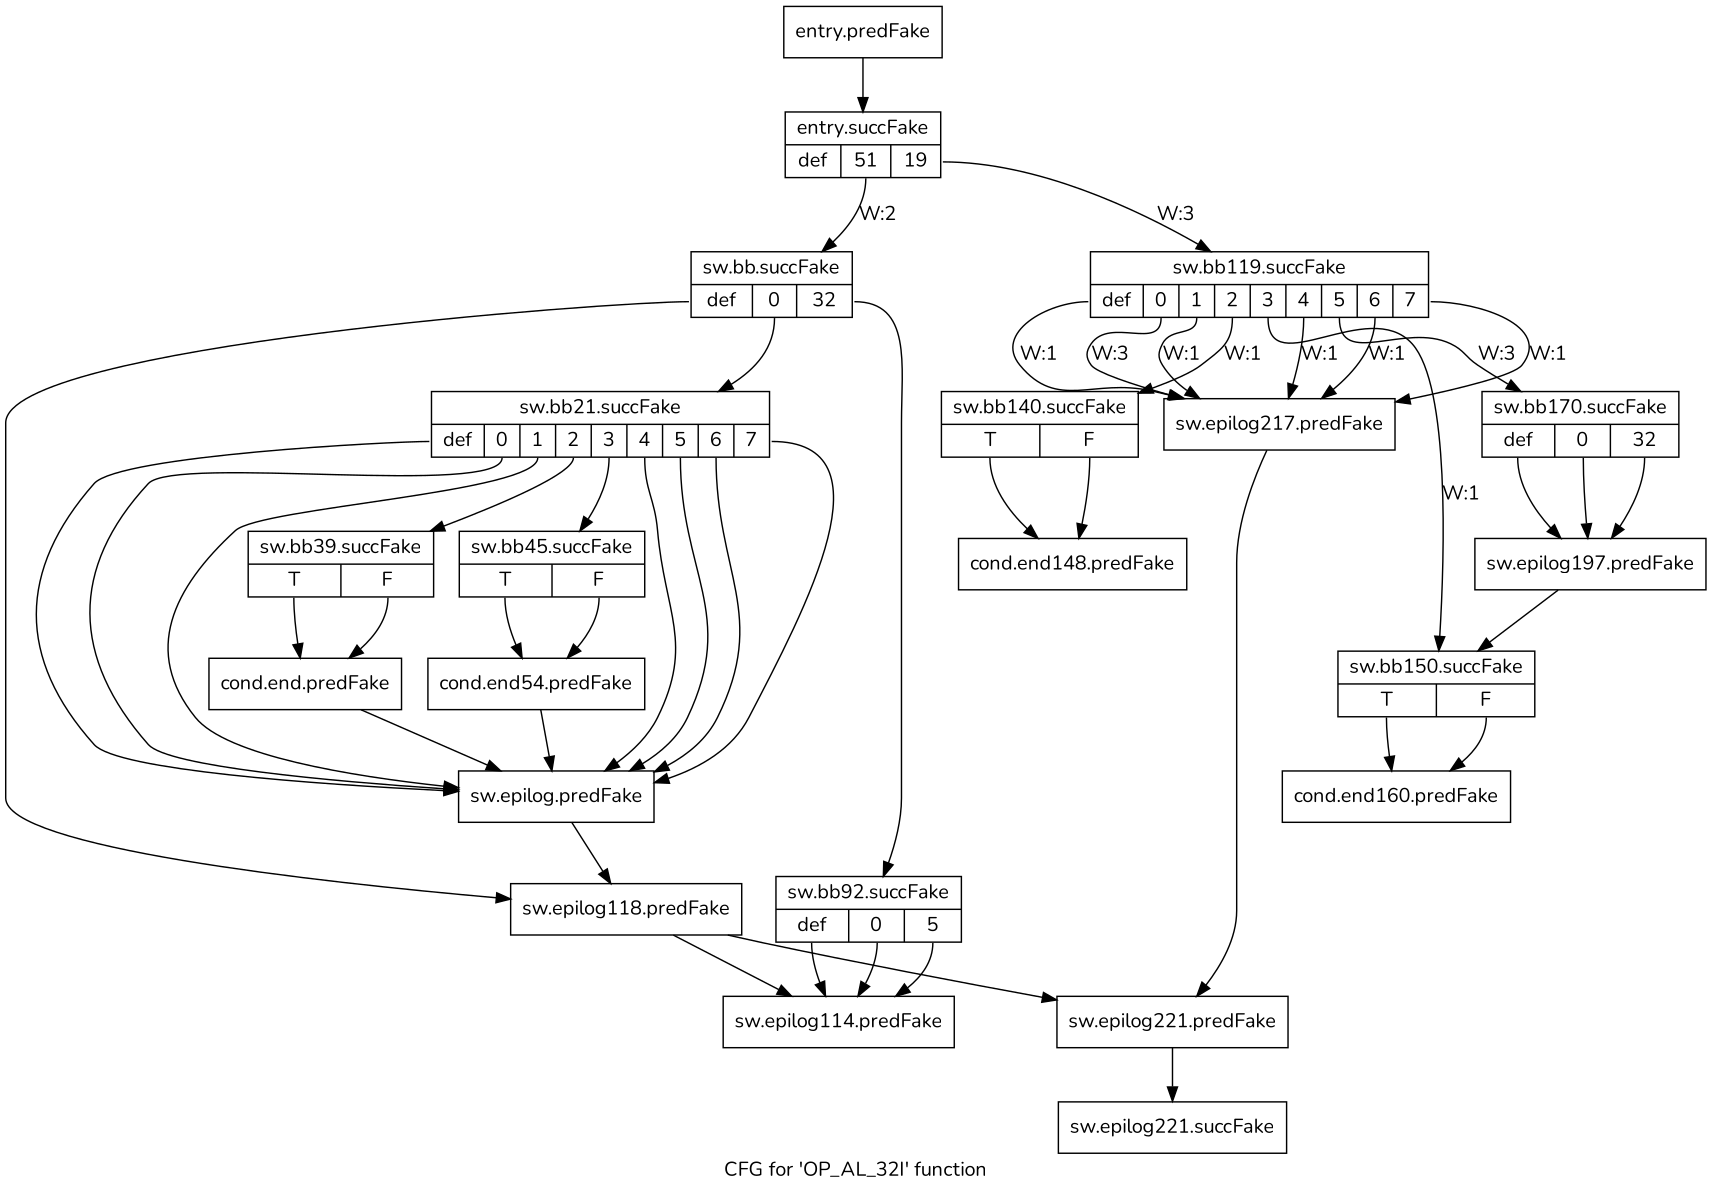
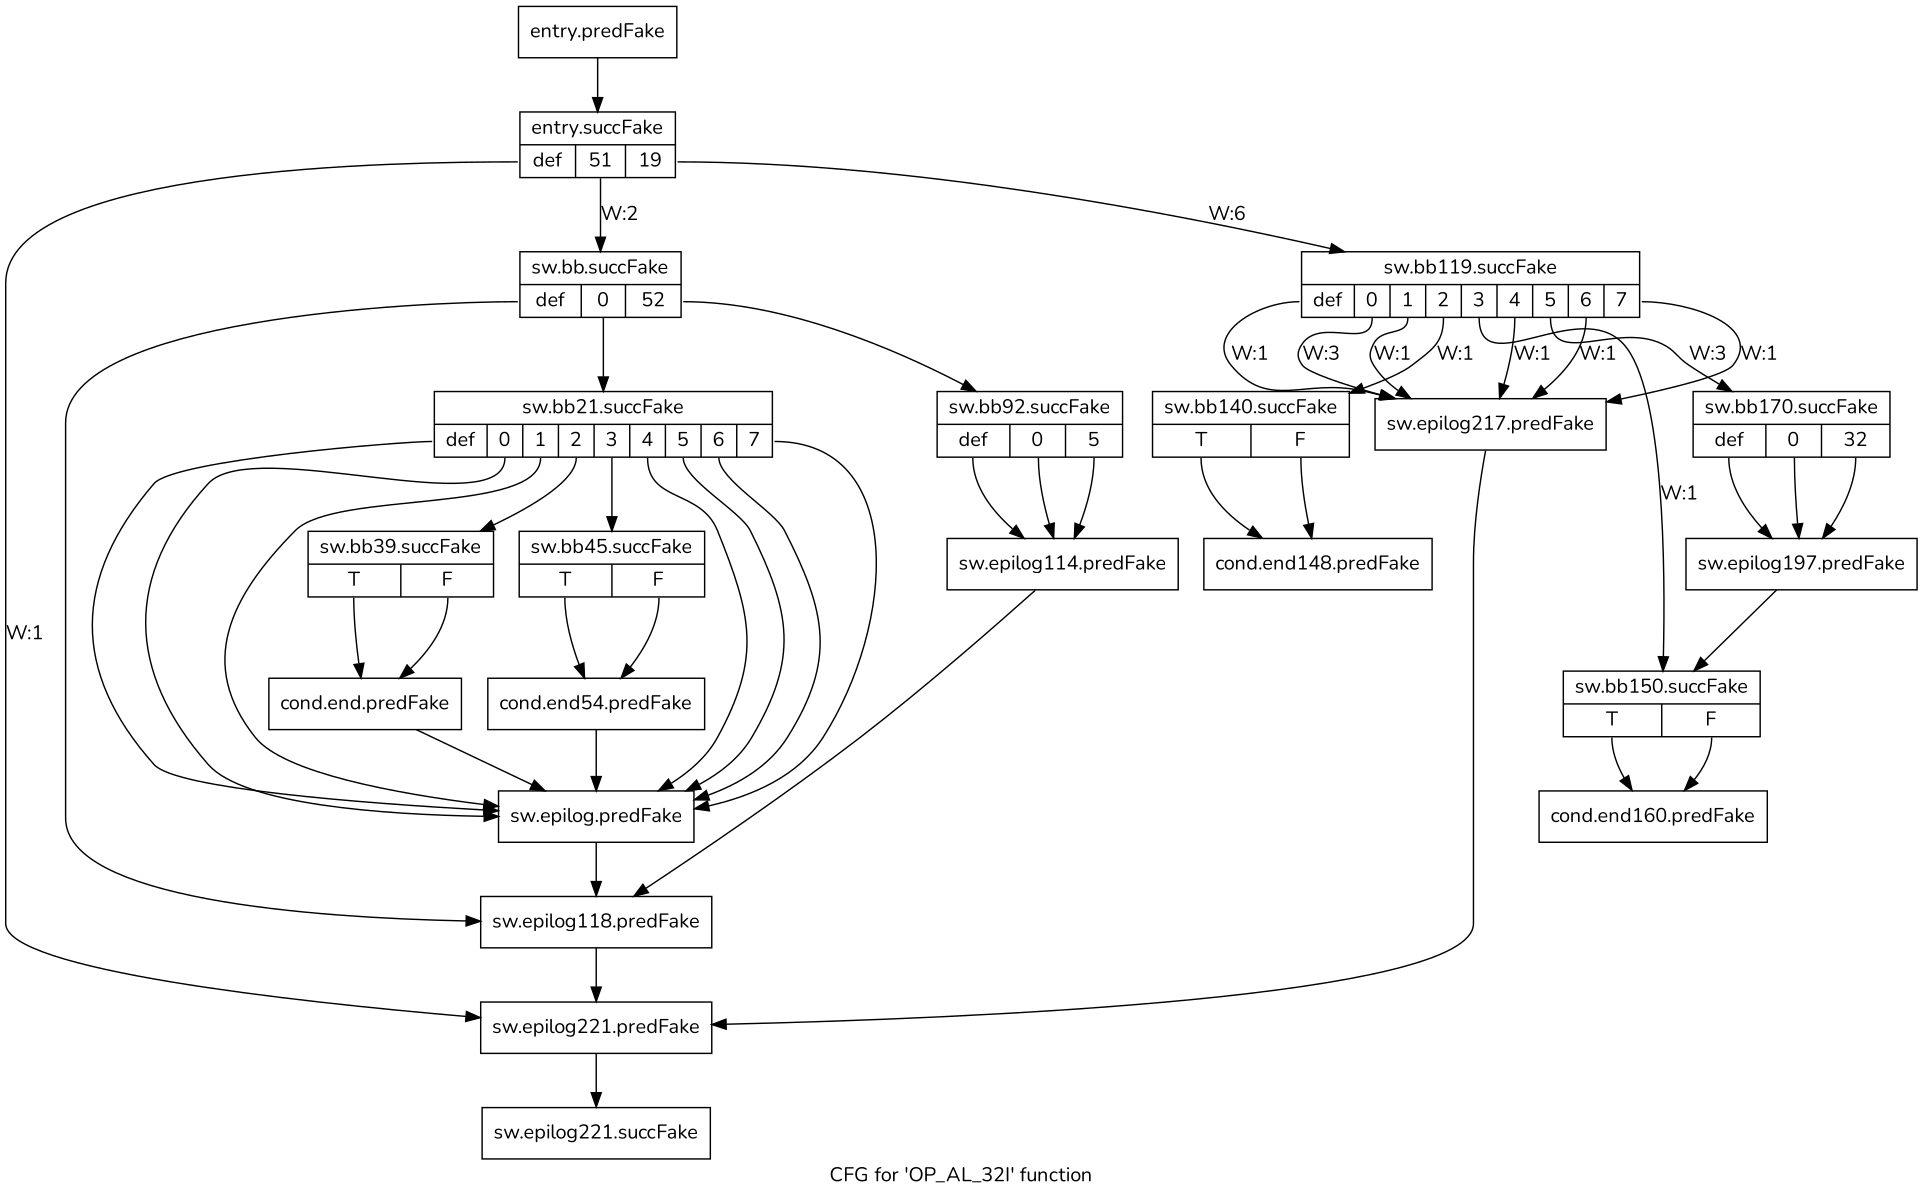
edge "entry.succFake" -> "sw.bb119.succFake": label "W:3" -> "W:6"
node "sw.bb.succFake": text "32" -> "52"
edge "entry.succFake" -> "sw.epilog221.predFake": added, label "W:1"
edge "sw.epilog118.predFake" -> "sw.epilog114.predFake": reversed
